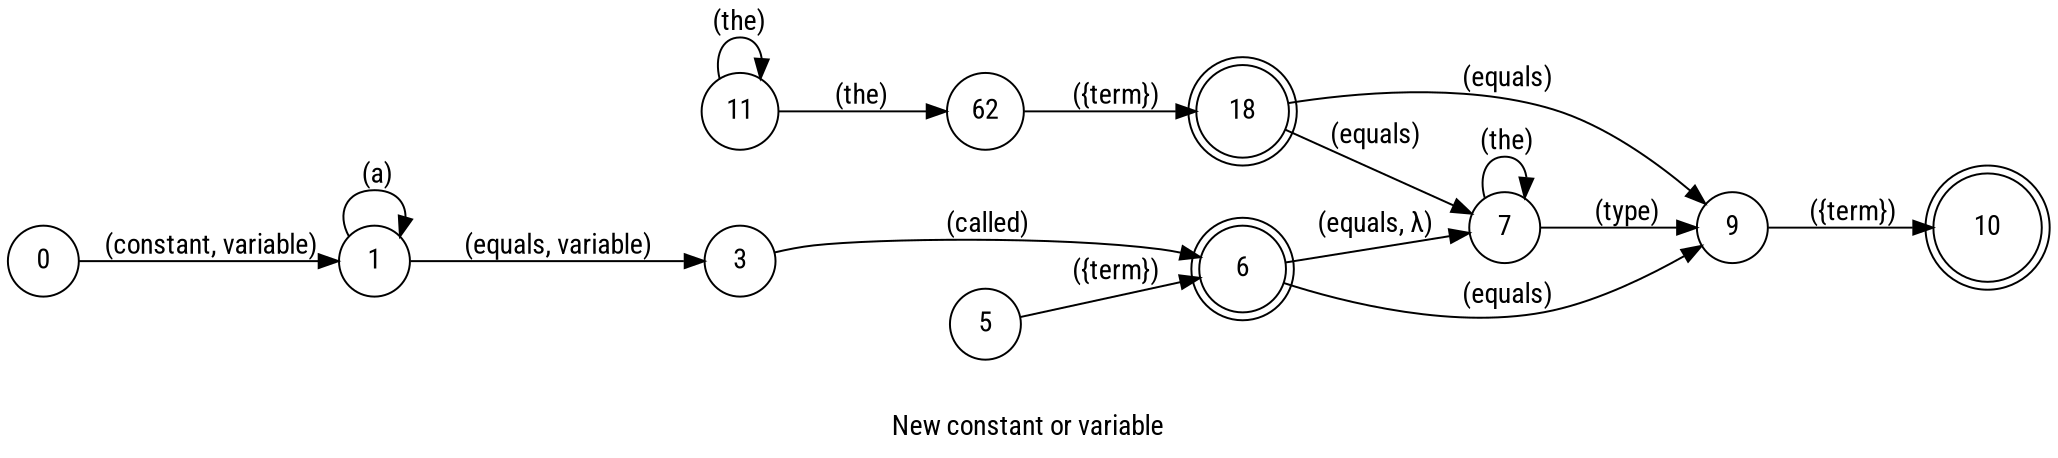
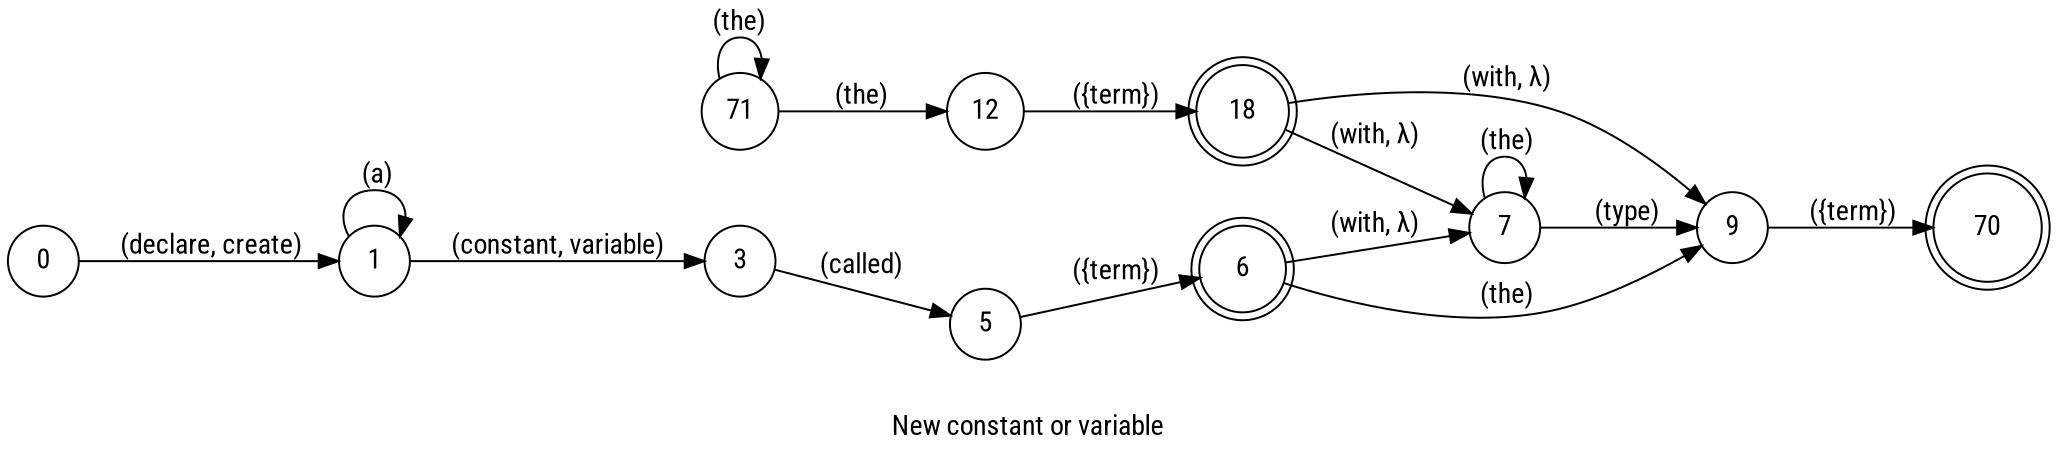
edge "18" -> "9": label " (equals)" -> " (with, λ)"
node "11": label "11" -> "71"
node "62": label "62" -> "12"
edge "18" -> "7": label " (equals)" -> " (with, λ)"
edge "6" -> "7": label " (equals, λ)" -> " (with, λ)"
node "10": label "10" -> "70"
edge "3" -> "6": now "3" -> "5"
edge "0" -> "1": label " (constant, variable)" -> " (declare, create)"
edge "1" -> "3": label " (equals, variable)" -> " (constant, variable)"
edge "6" -> "9": label " (equals)" -> " (the)"
